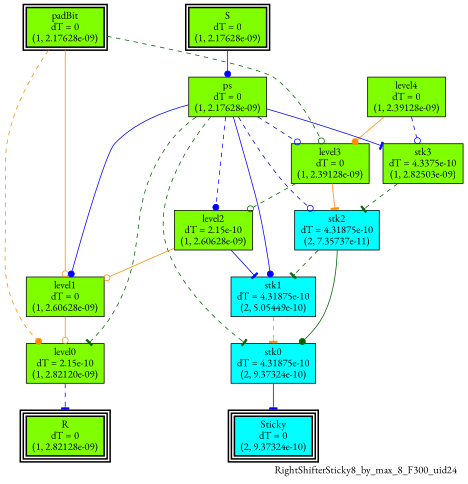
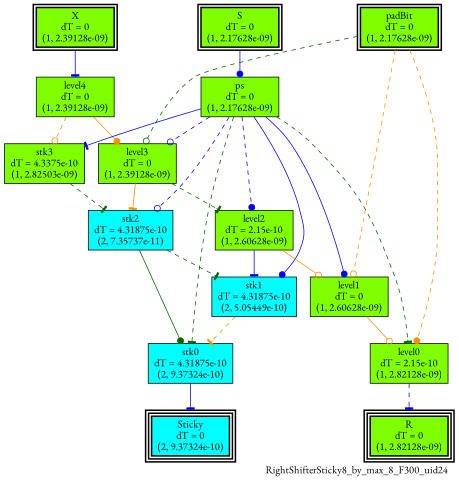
node "X dT = 0 (1, 2.39128e-09)": added
edge "level4 dT = 0 (1, 2.39128e-09)" -> "stk3 dT = 4.3375e-10 (1, 2.82503e-09)": color blue -> darkorange
edge "padBit dT = 0 (1, 2.17628e-09)" -> "level1 dT = 0 (1, 2.60628e-09)": style solid -> dashed
edge "level3 dT = 0 (1, 2.39128e-09)" -> "level2 dT = 2.15e-10 (1, 2.60628e-09)": arrowhead odot -> tee
node "level0 dT = 2.15e-10 (1, 2.82120e-09)": label "level0 dT = 2.15e-10 (1, 2.82120e-09)" -> "level0 dT = 2.15e-10 (1, 2.82128e-09)"
